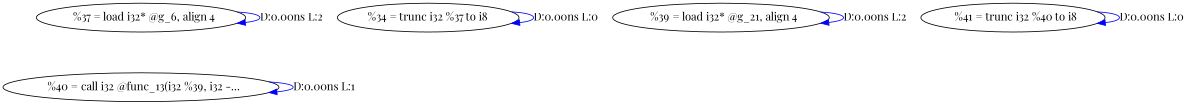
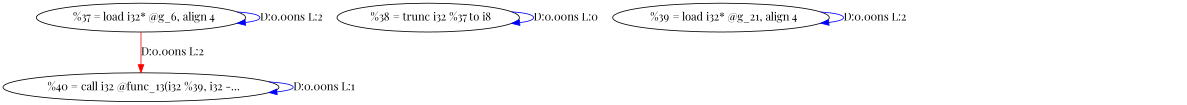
node "%34 = trunc i32 %37 to i8": label "%34 = trunc i32 %37 to i8" -> "%38 = trunc i32 %37 to i8"
node "%41 = trunc i32 %40 to i8": removed
edge "%37 = load i32* @g_6, align 4" -> "%40 = call i32 @func_13(i32 %39, i32 -...": added, label "D:0.00ns L:2"
